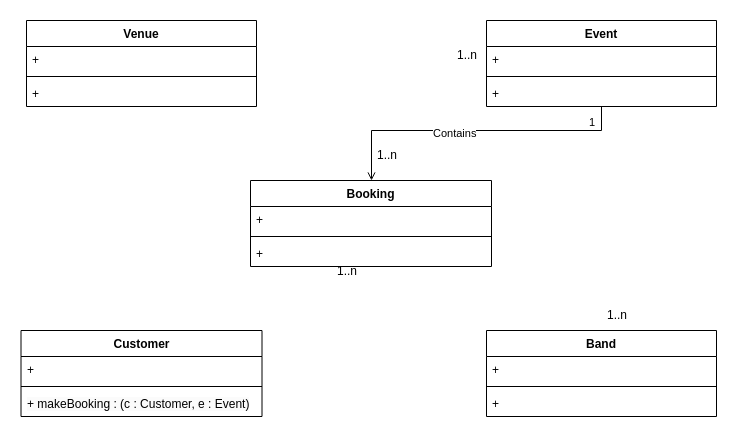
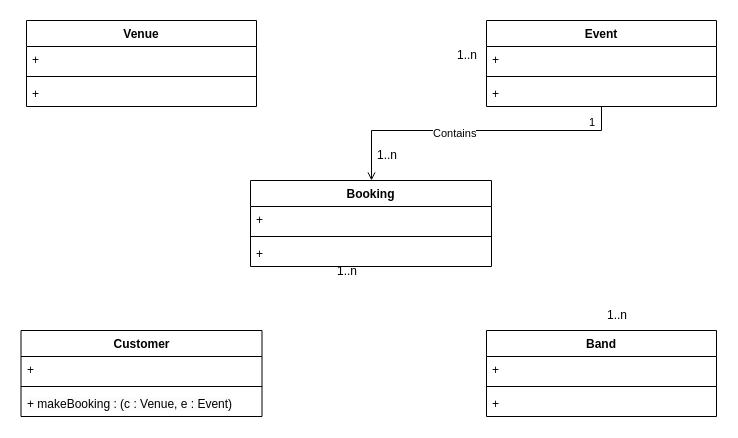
node "+ makeBooking : (c : Customer, e : Event)": label "+ makeBooking : (c : Customer, e : Event)" -> "+ makeBooking : (c : Venue, e : Event)"
